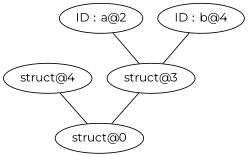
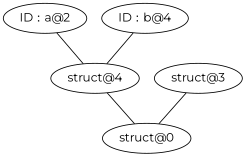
edge "ID：a@2" -- "struct@3": now "ID：a@2" -- "struct@4"
edge "ID：b@4" -- "struct@3": now "ID：b@4" -- "struct@4"
